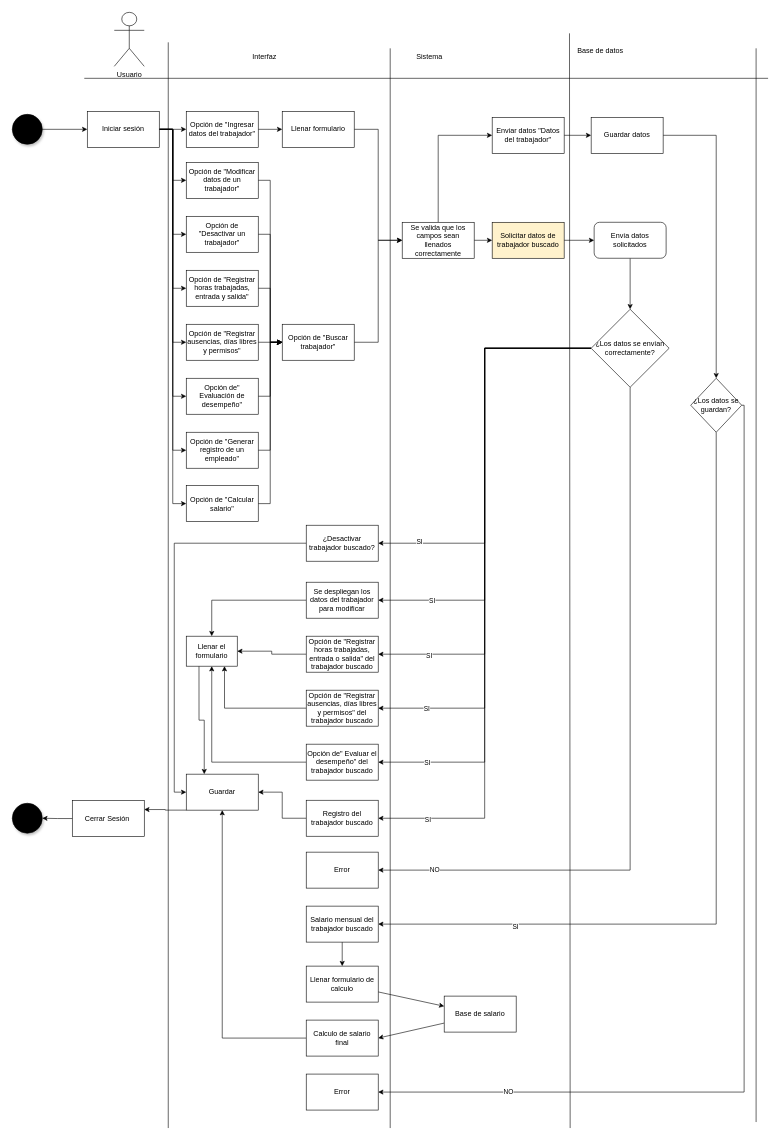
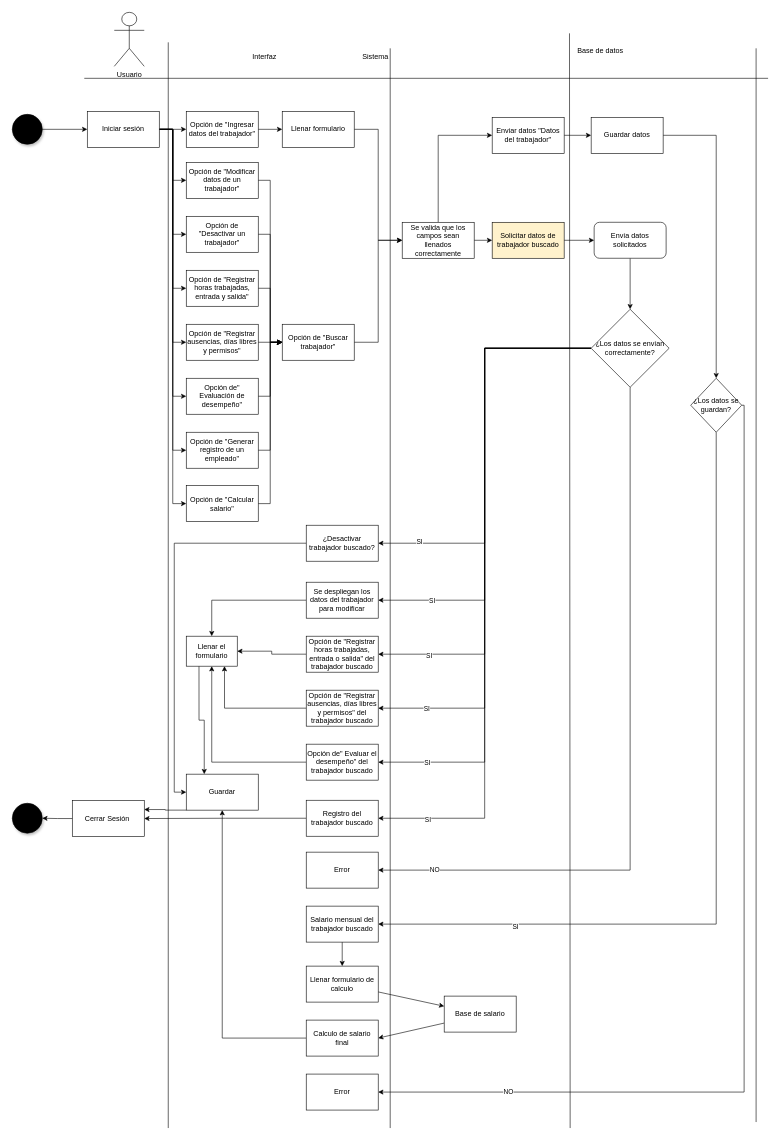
node "Sistema": moved (429, 57) -> (375, 57)
edge "Registro del trabajador buscado" -> "Guardar": now "Registro del trabajador buscado" -> "Cerrar Sesión"
